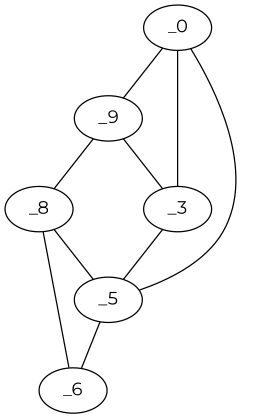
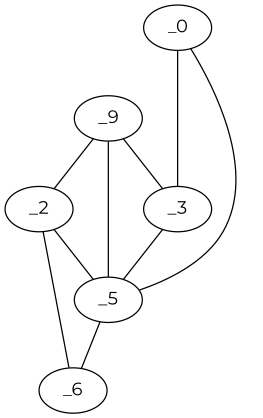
edge "_0" -- "_9": now "_5" -- "_9"
node "_8": label "_8" -> "_2"
